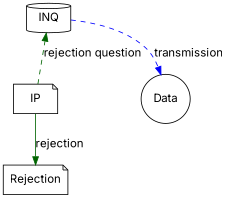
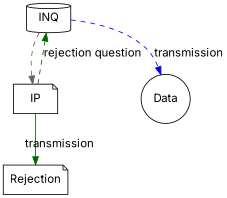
edge "INQ" -> "IP": added
edge "IP" -> "Rejection": label "rejection" -> "transmission"
